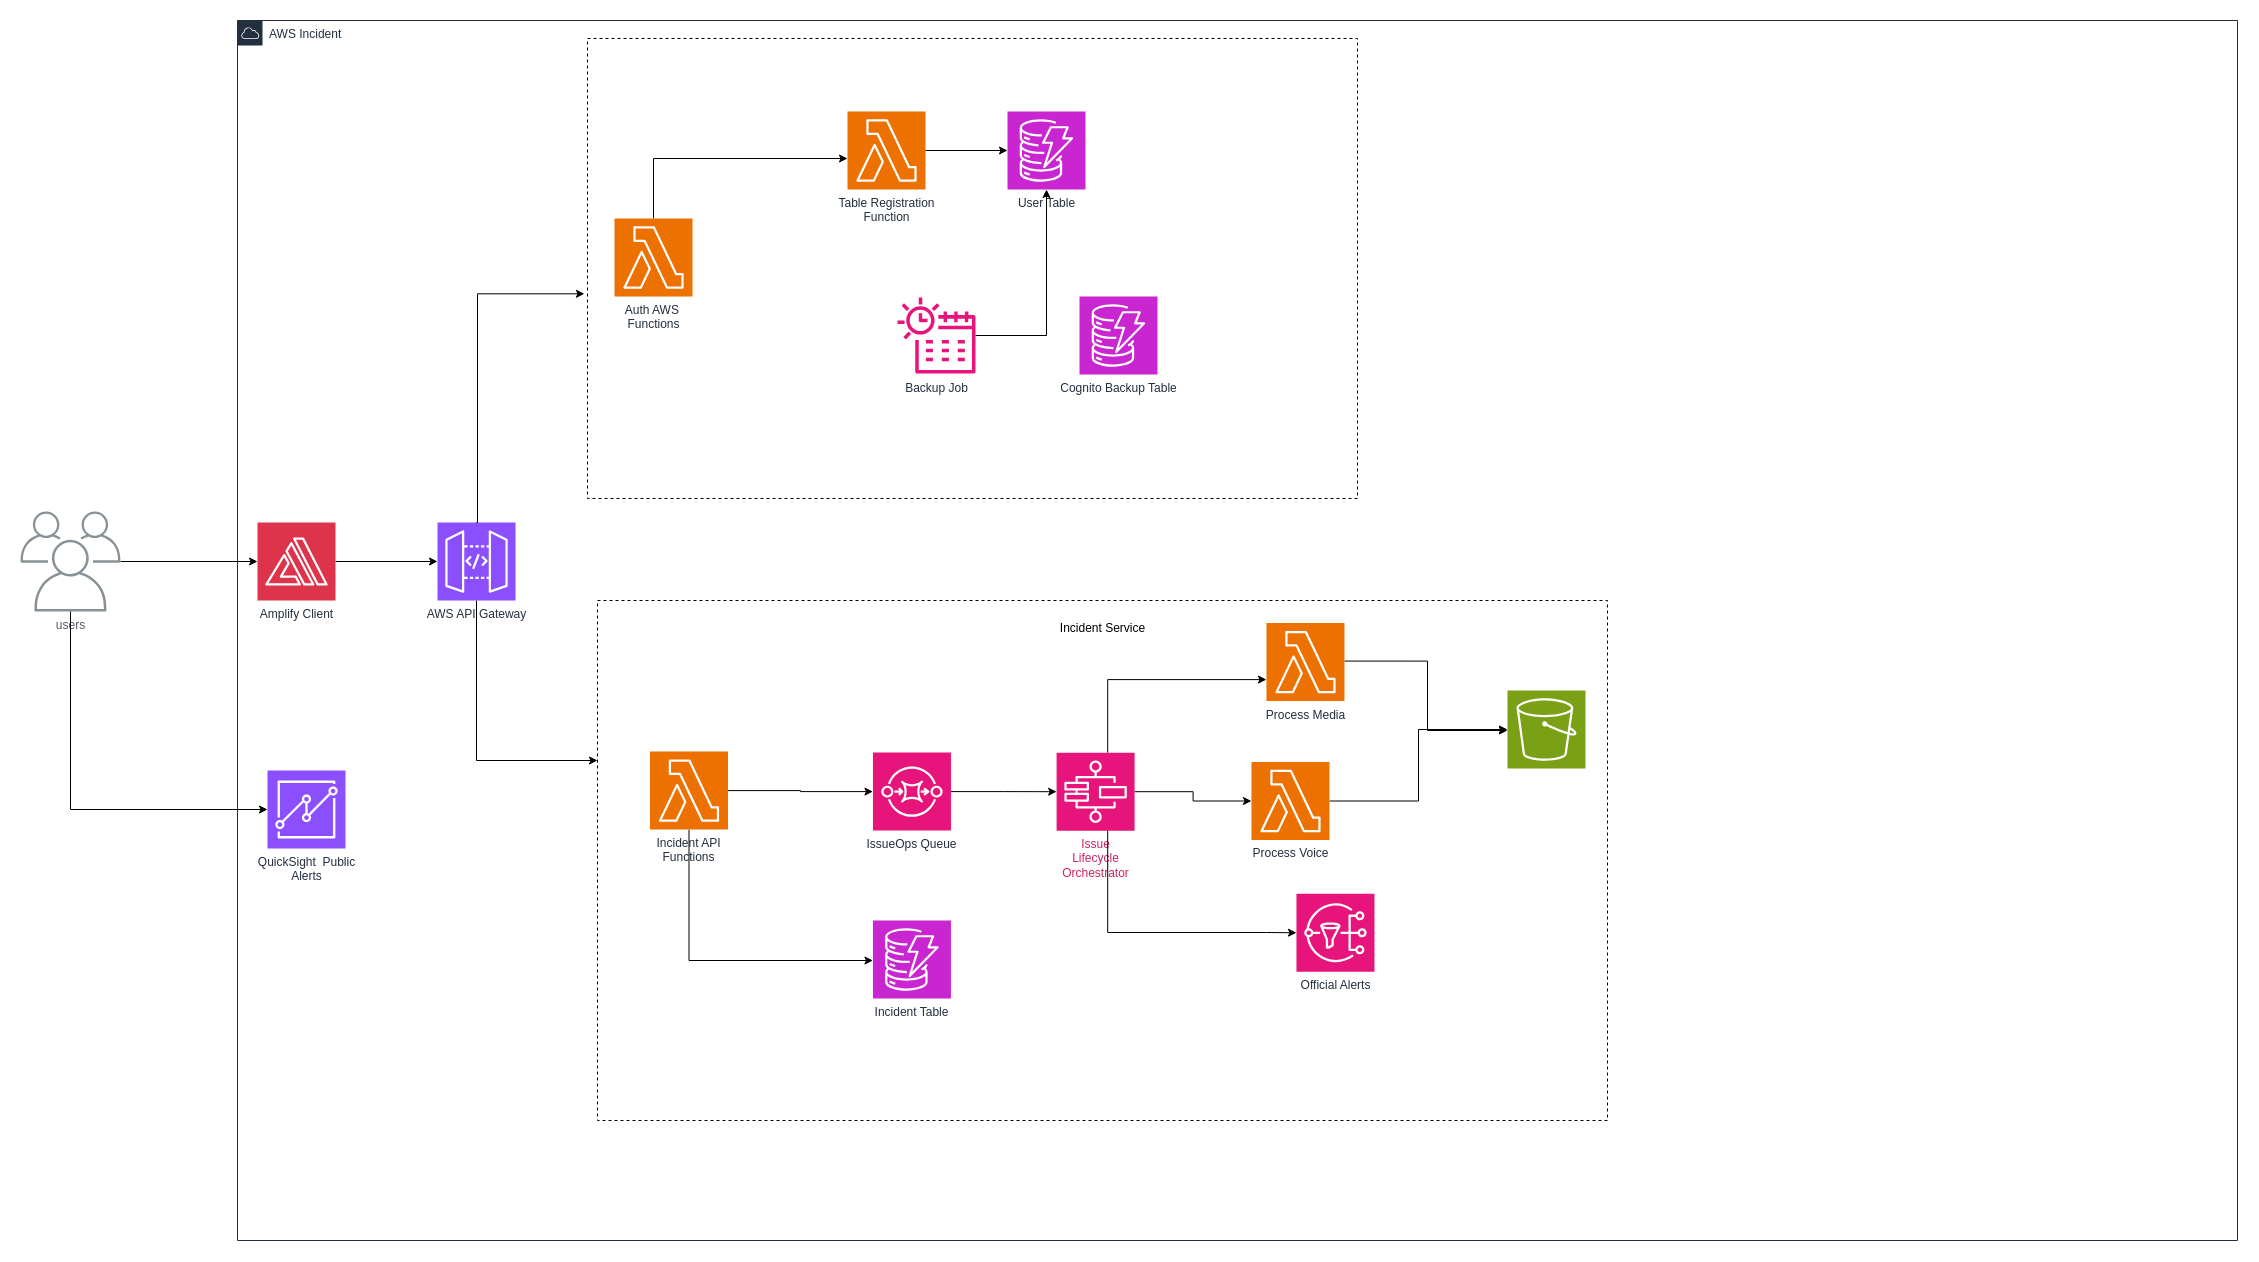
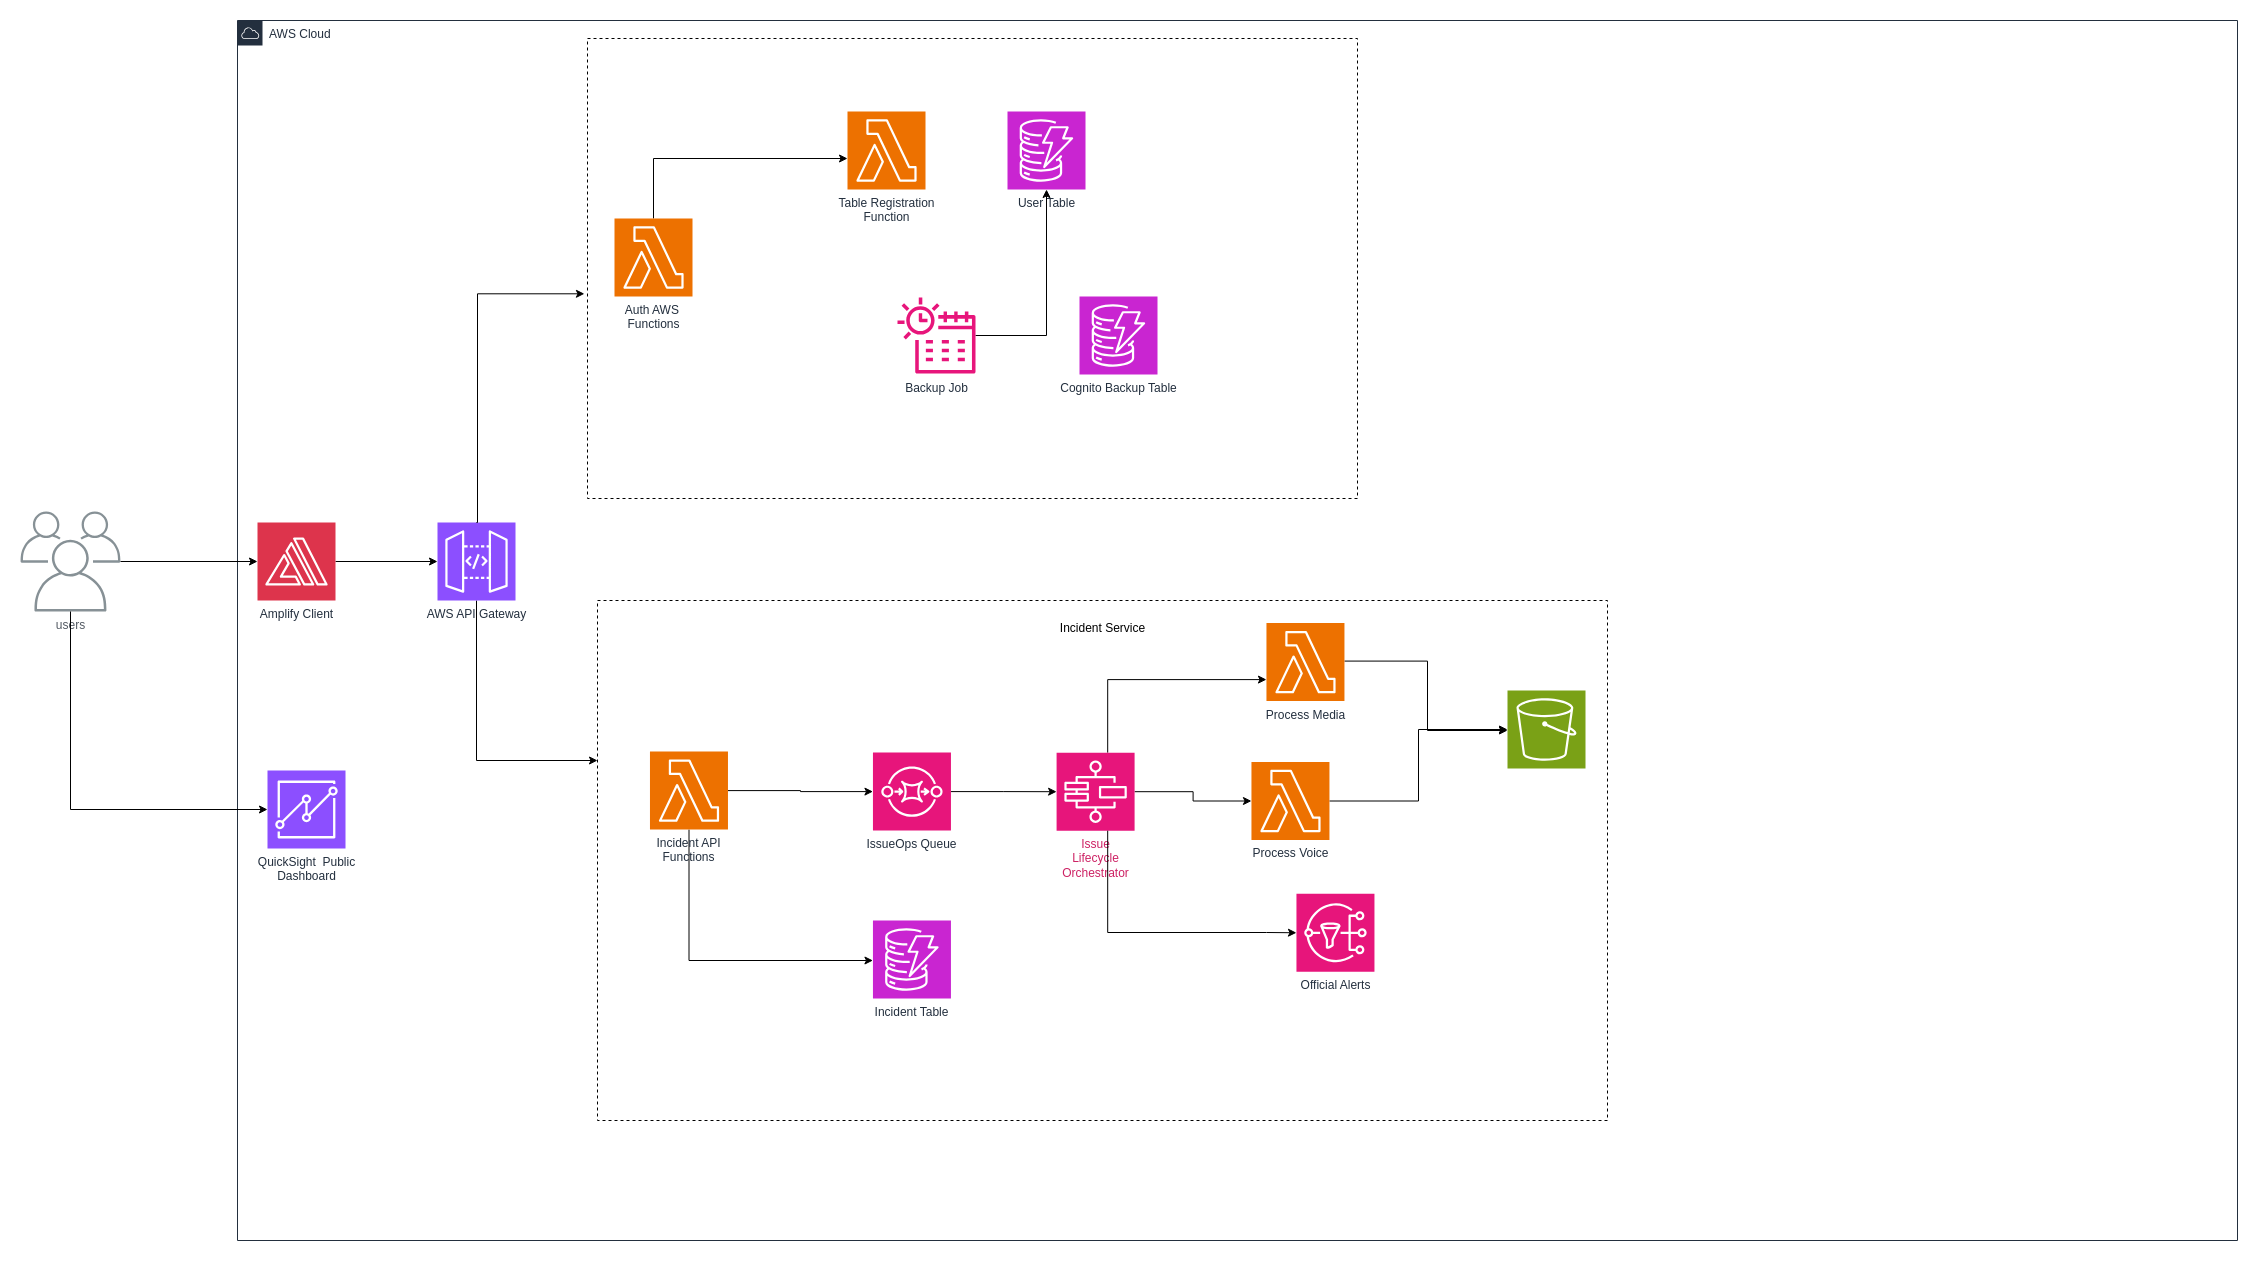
node "AWS Incident": label "AWS Incident" -> "AWS Cloud"
edge "Table Registration Function" -> "User Table": removed
node "QuickSight Public Alerts": label "QuickSight Public Alerts" -> "QuickSight Public Dashboard"
